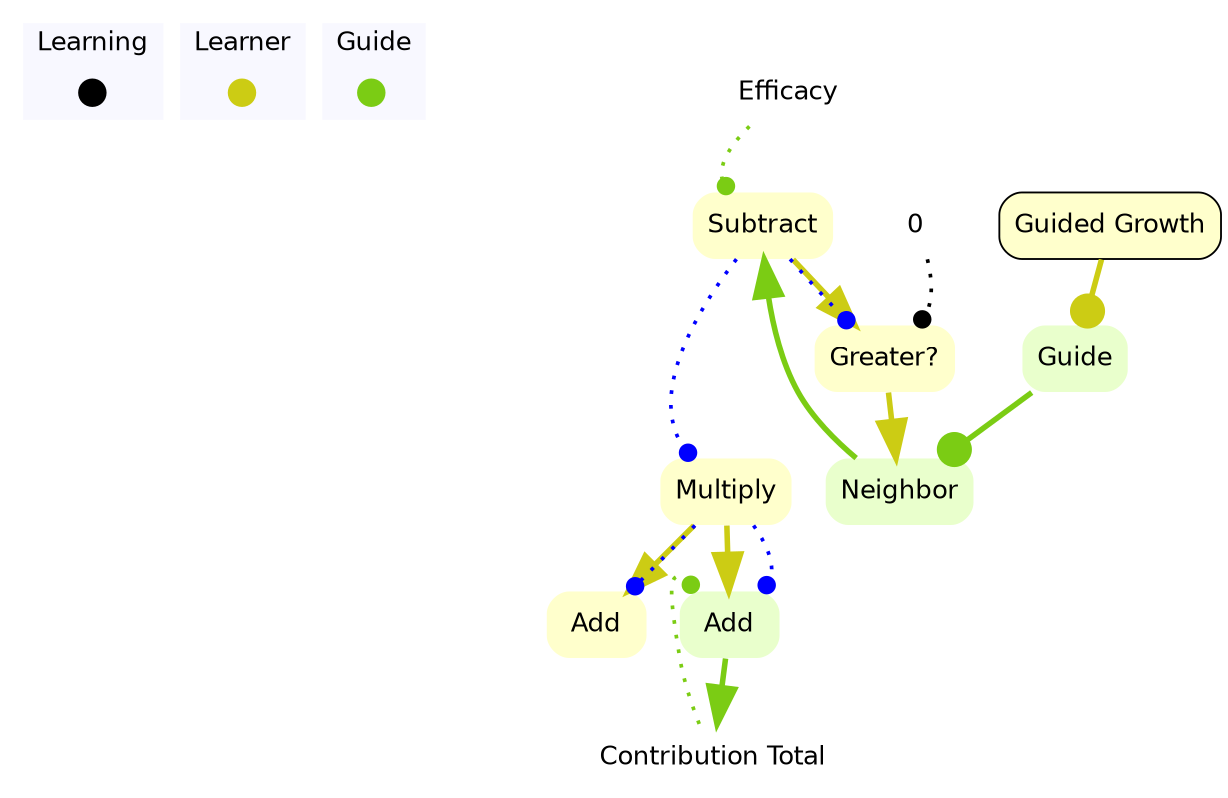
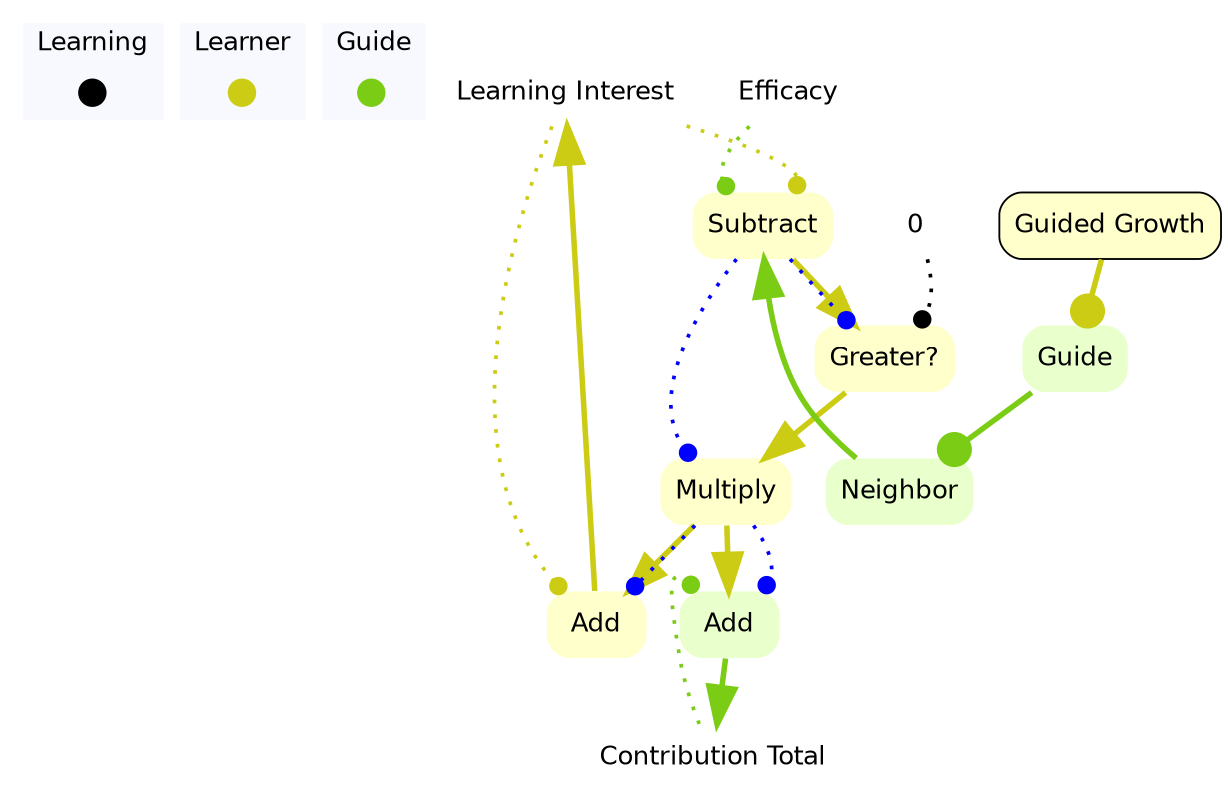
node "Learning Interest": added
edge "Greater?" -> "Neighbor": now "Greater?" -> "Multiply"
